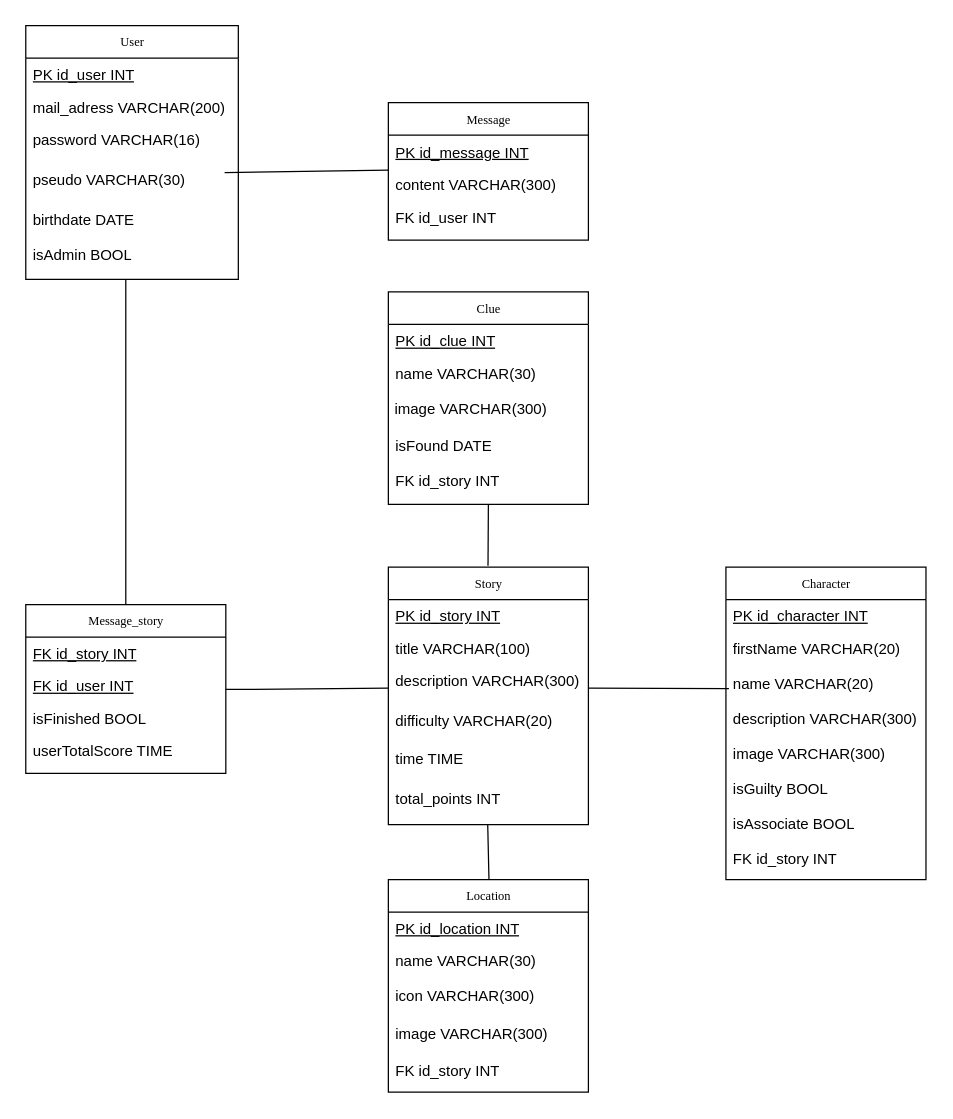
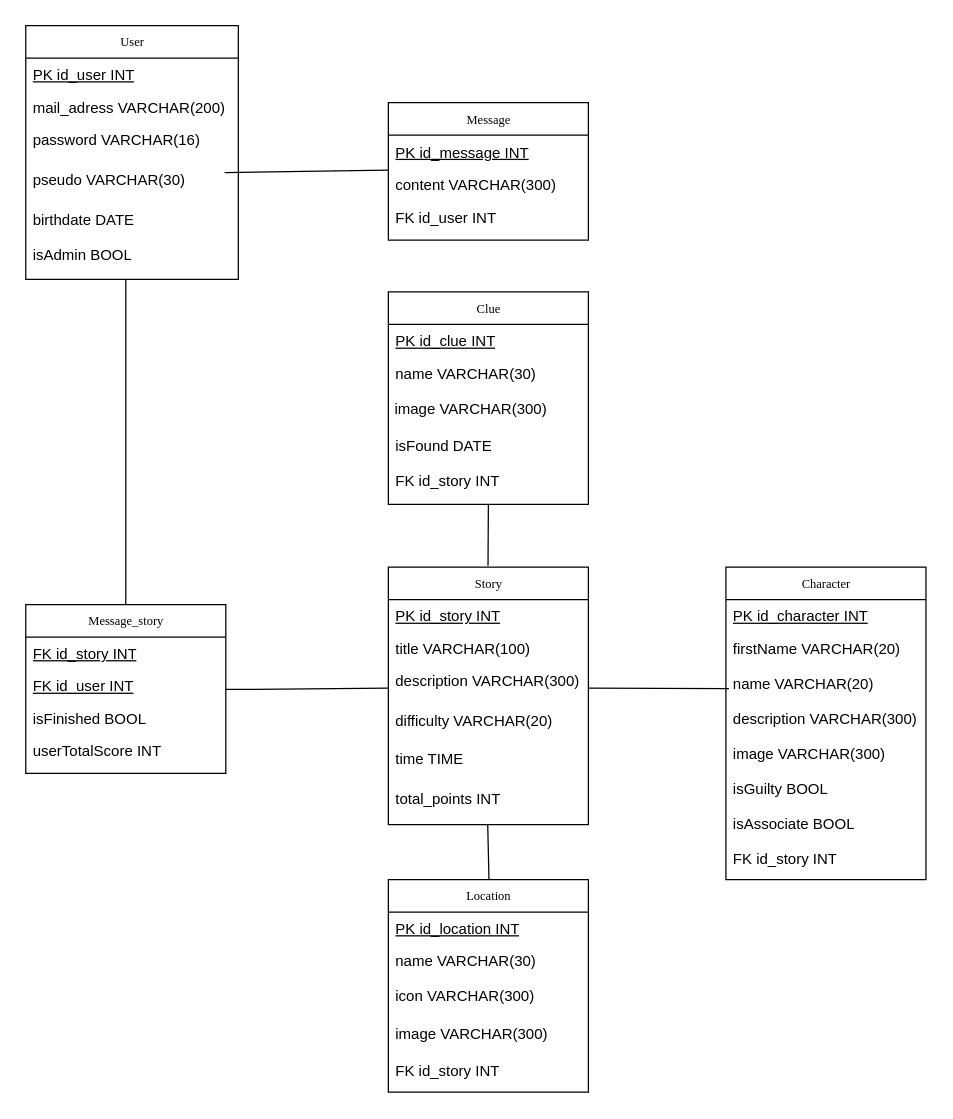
node "userTotalScore TIME": label "userTotalScore TIME" -> "userTotalScore INT"
